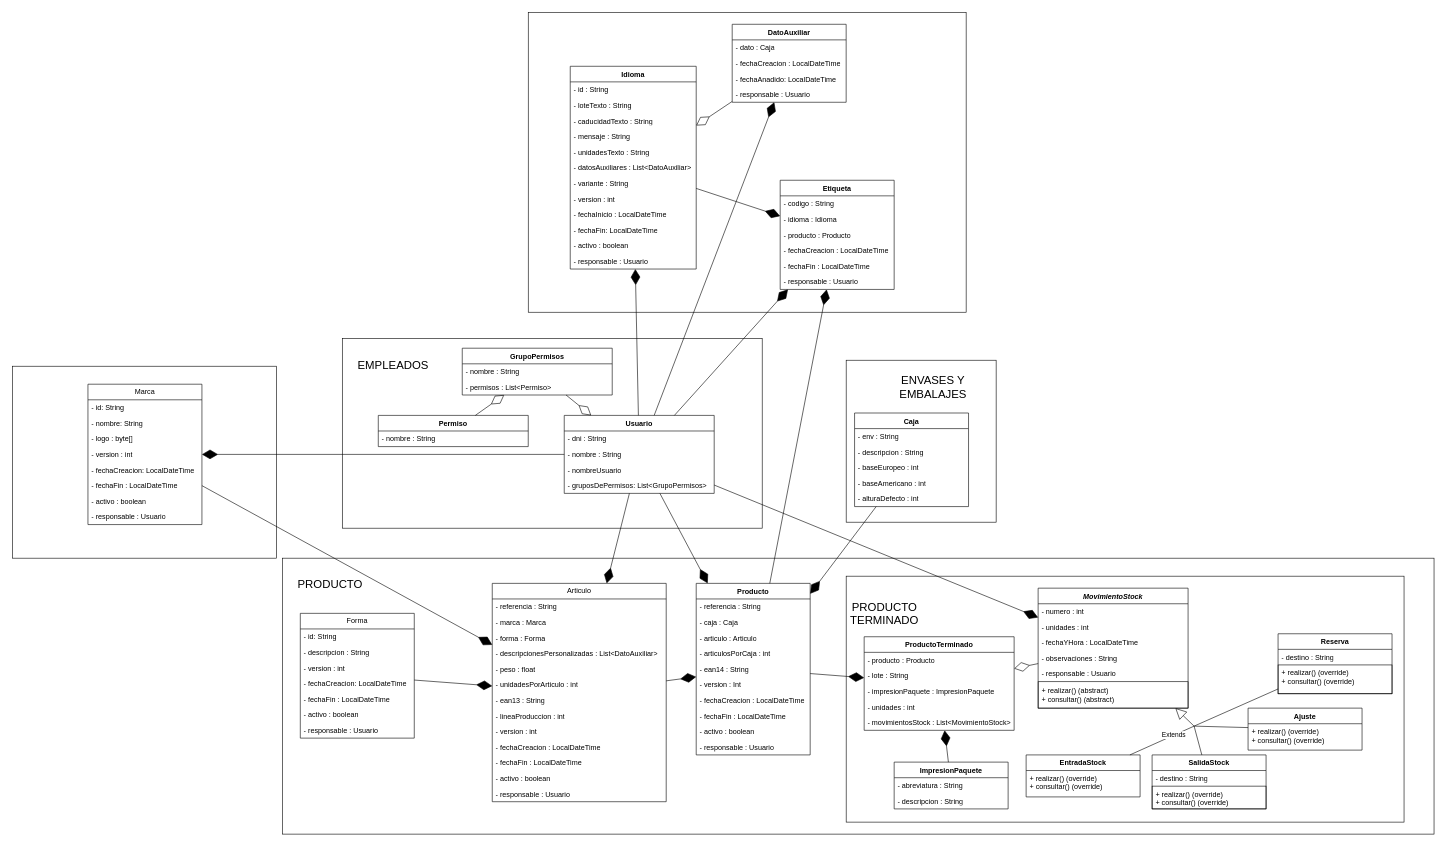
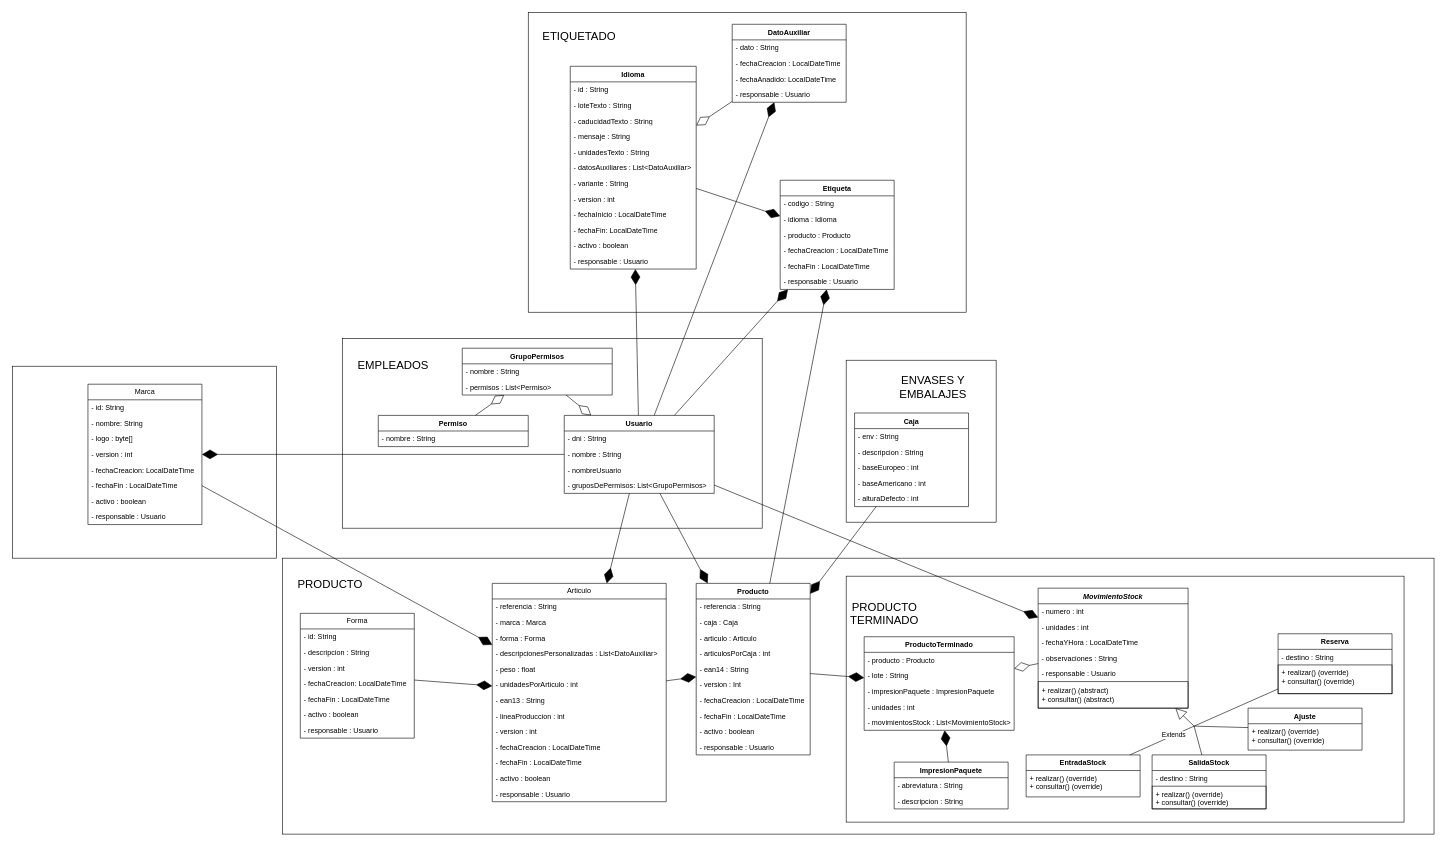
node "ETIQUETADO": added
node "- dato : Caja": label "- dato : Caja" -> "- dato : String"
